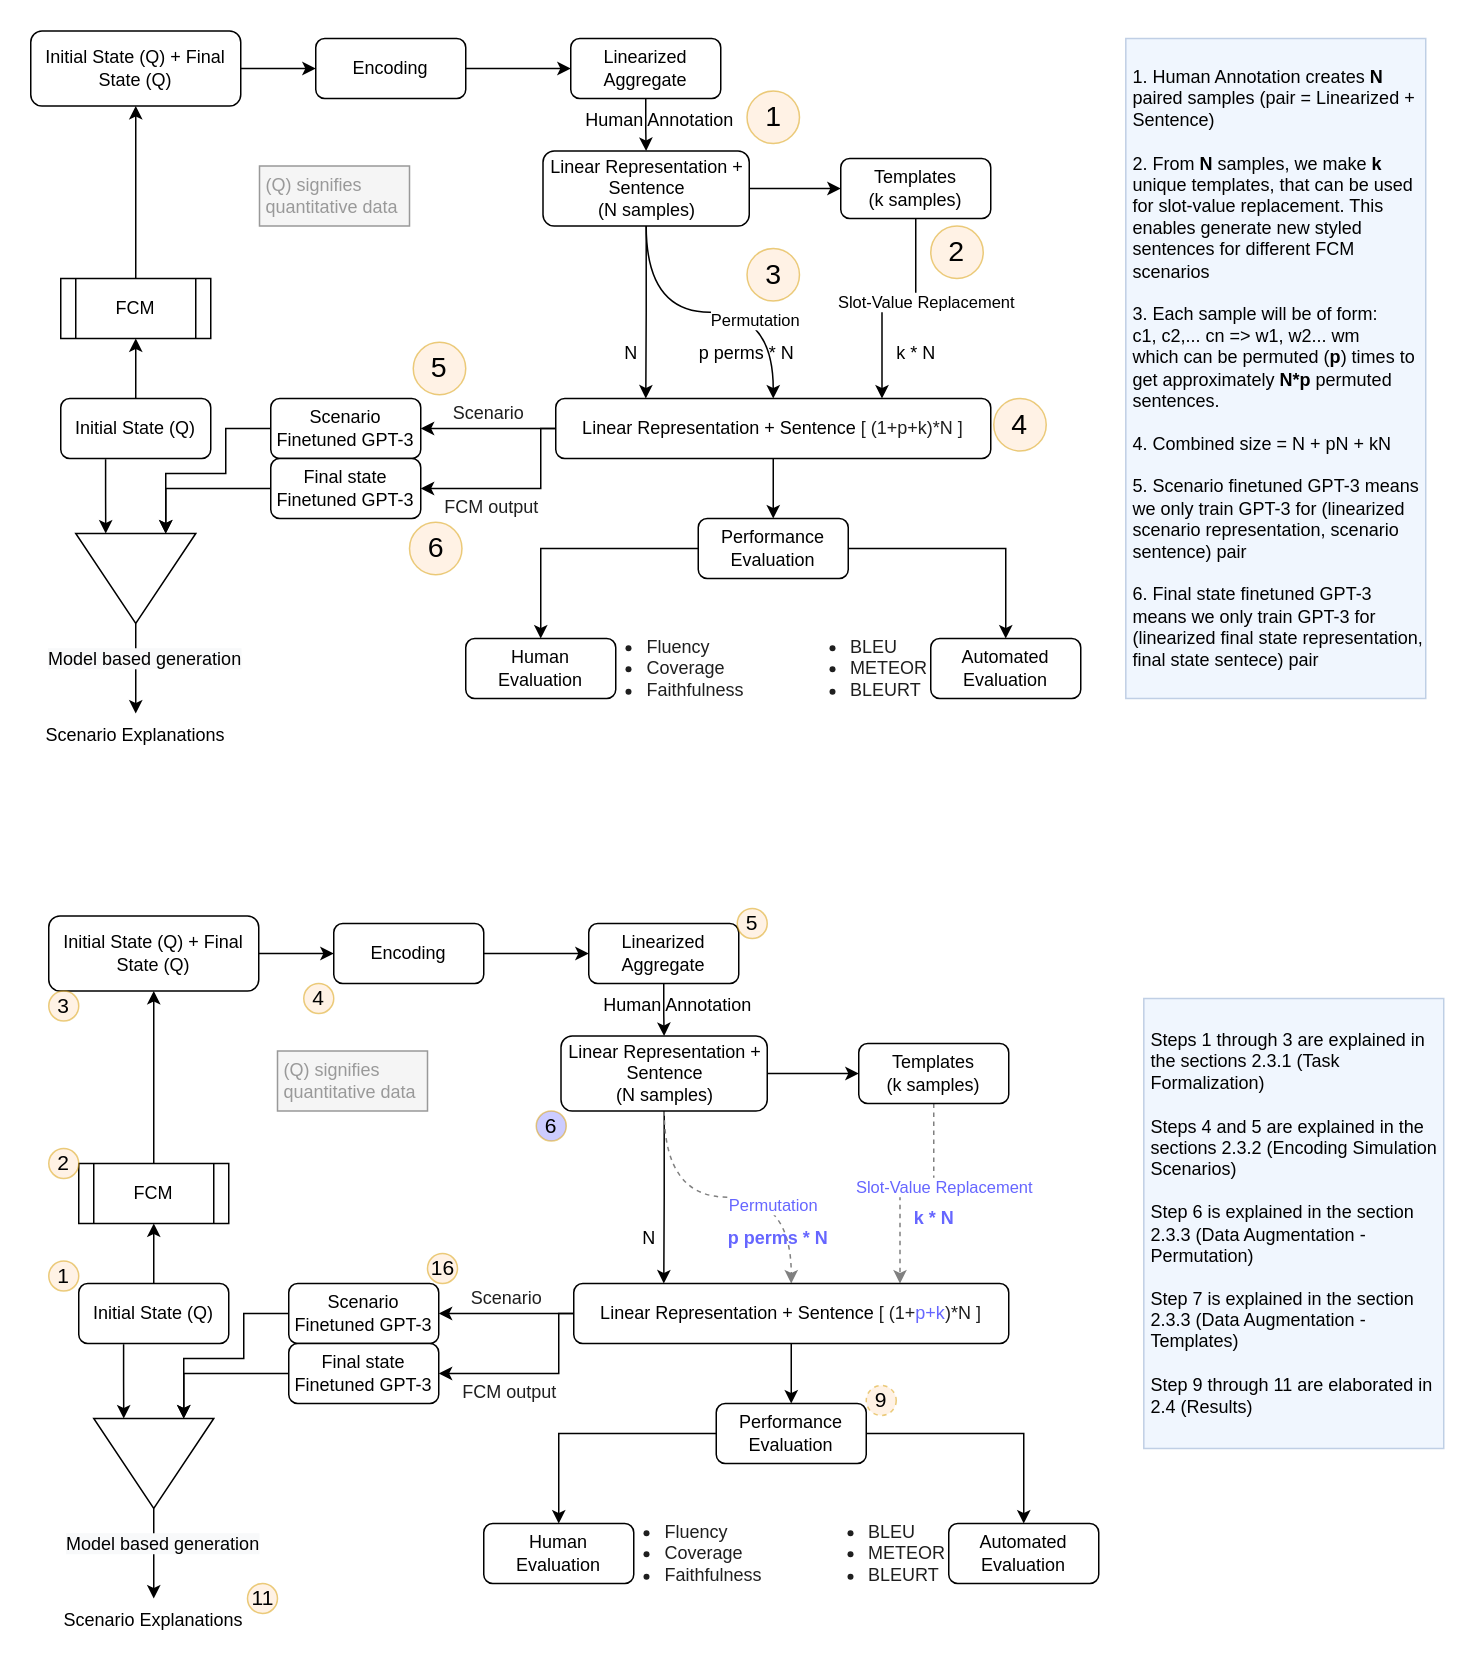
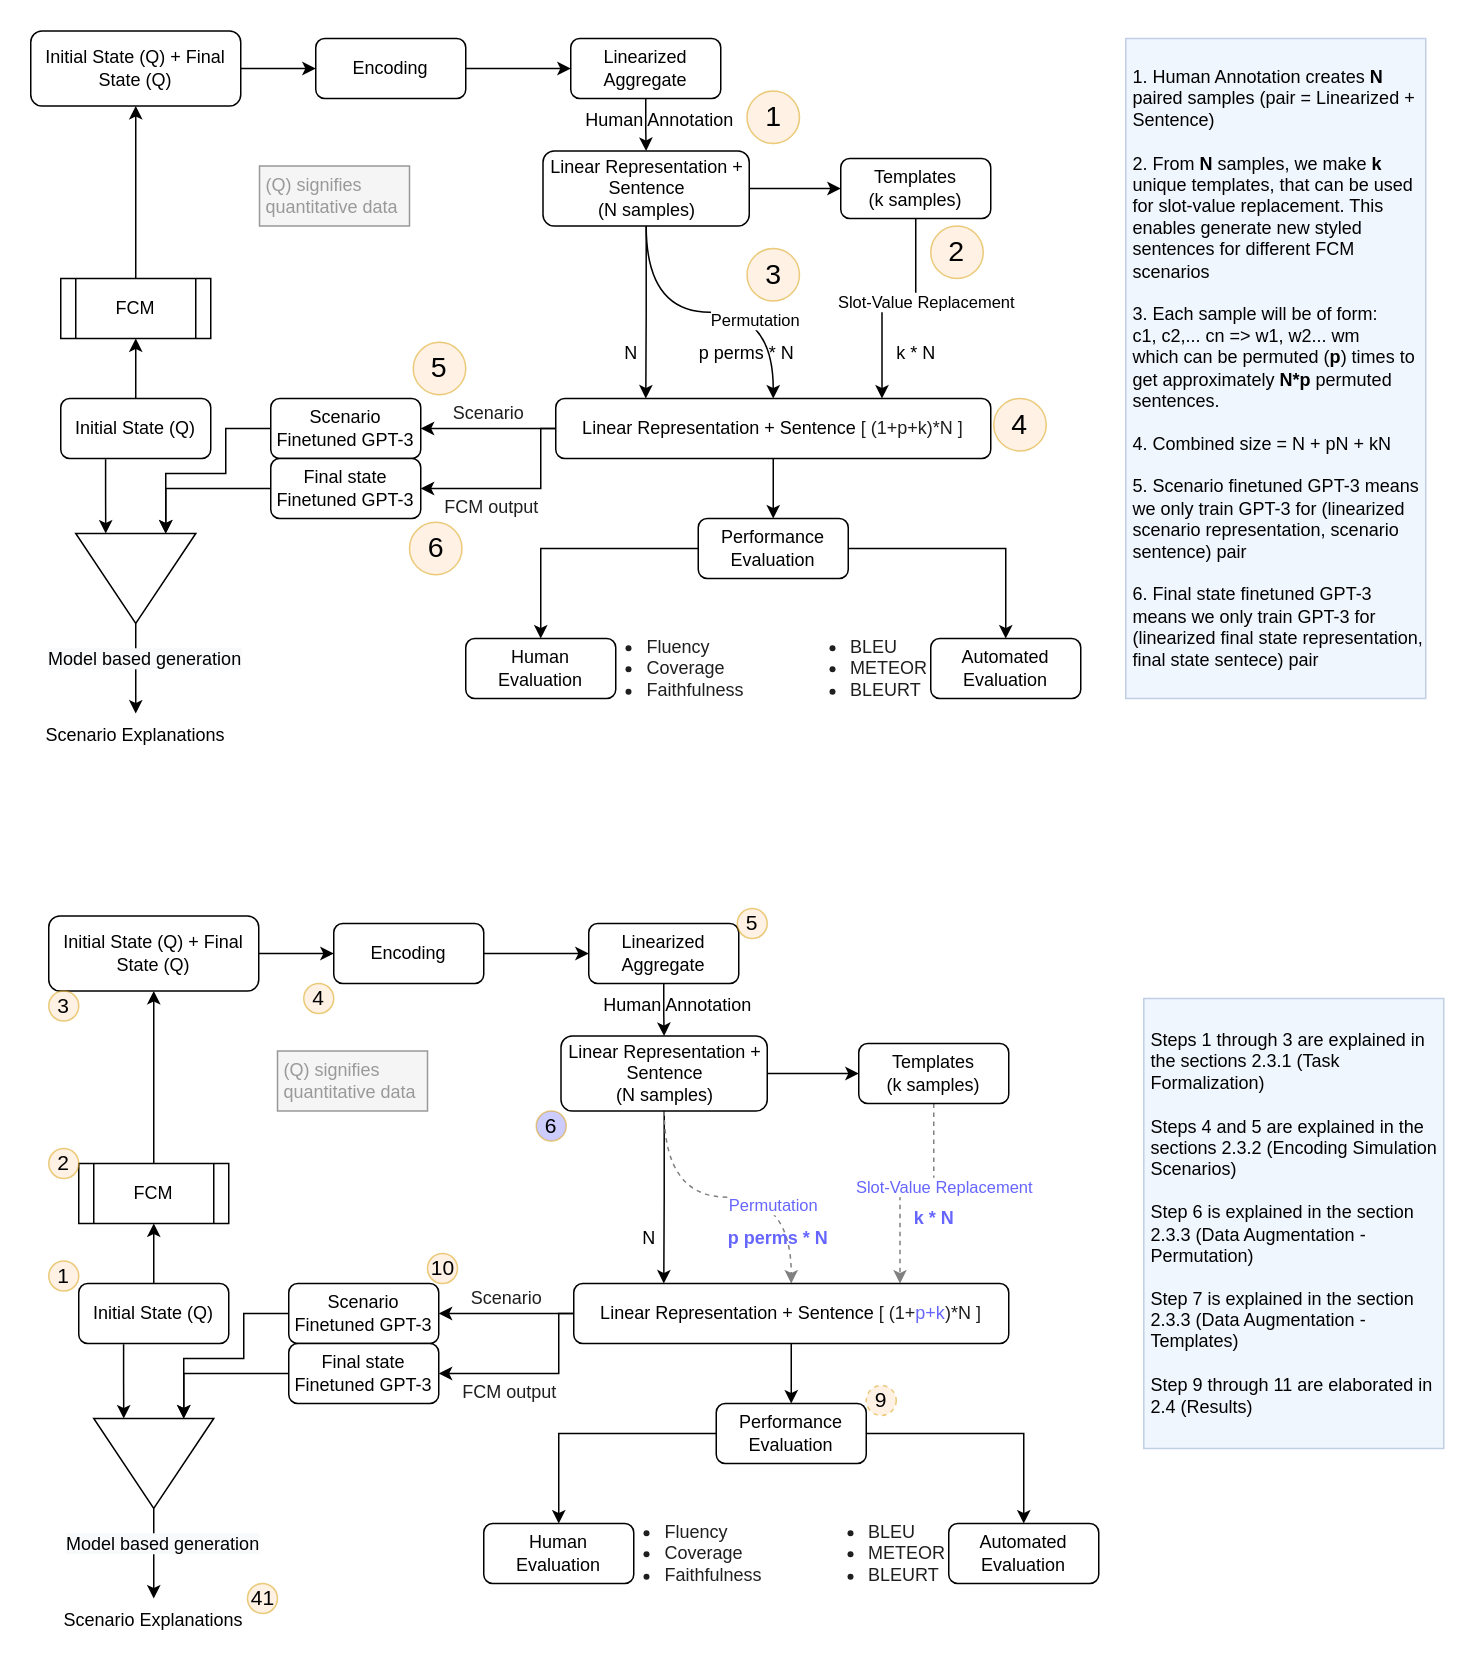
node "16": label "16" -> "10"
node "11": label "11" -> "41"
